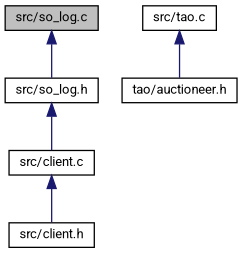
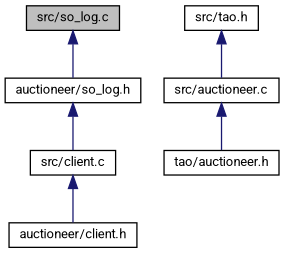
node "src/tao.c": label "src/tao.c" -> "src/auctioneer.c"
node "src/tao.h": added
node "src/so_log.h": label "src/so_log.h" -> "auctioneer/so_log.h"
node "src/client.h": label "src/client.h" -> "auctioneer/client.h"
